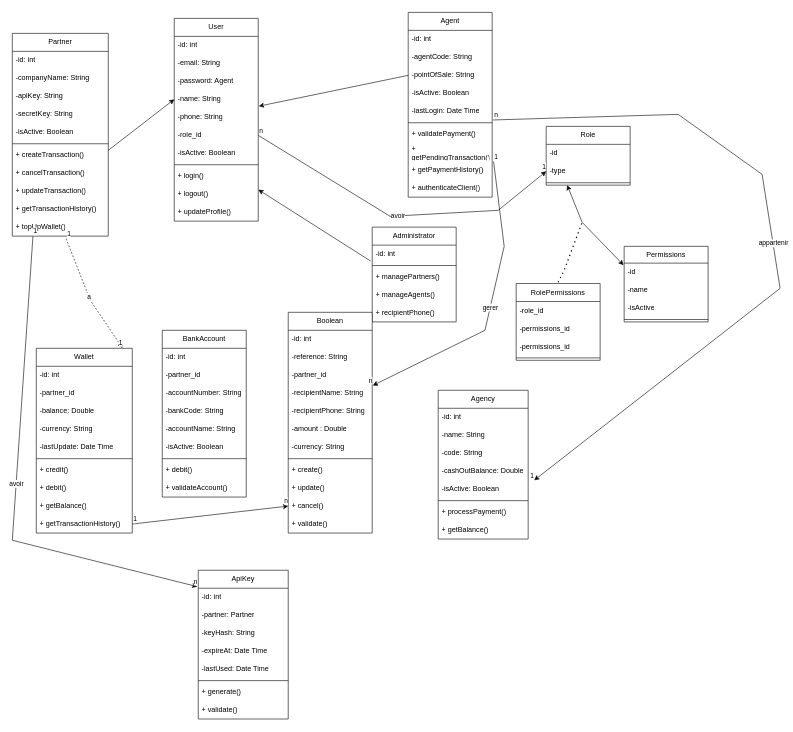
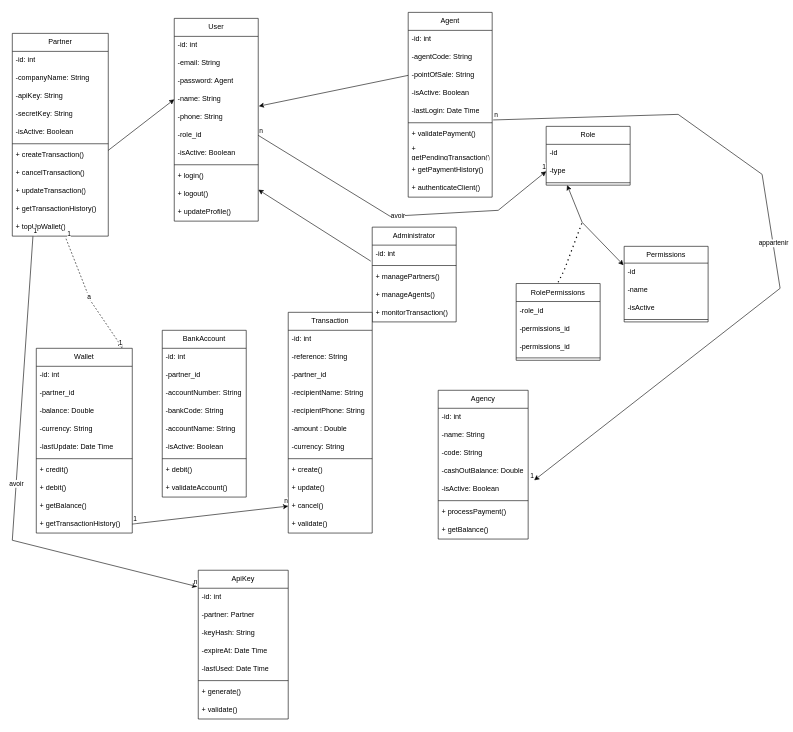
edge "+ getPaymentHistory()" -> "-recipientName: String": removed, labels "1", "gerer", "n"
node "+ recipientPhone()": label "+ recipientPhone()" -> "+ monitorTransaction()"
node "Boolean": label "Boolean" -> "Transaction"
